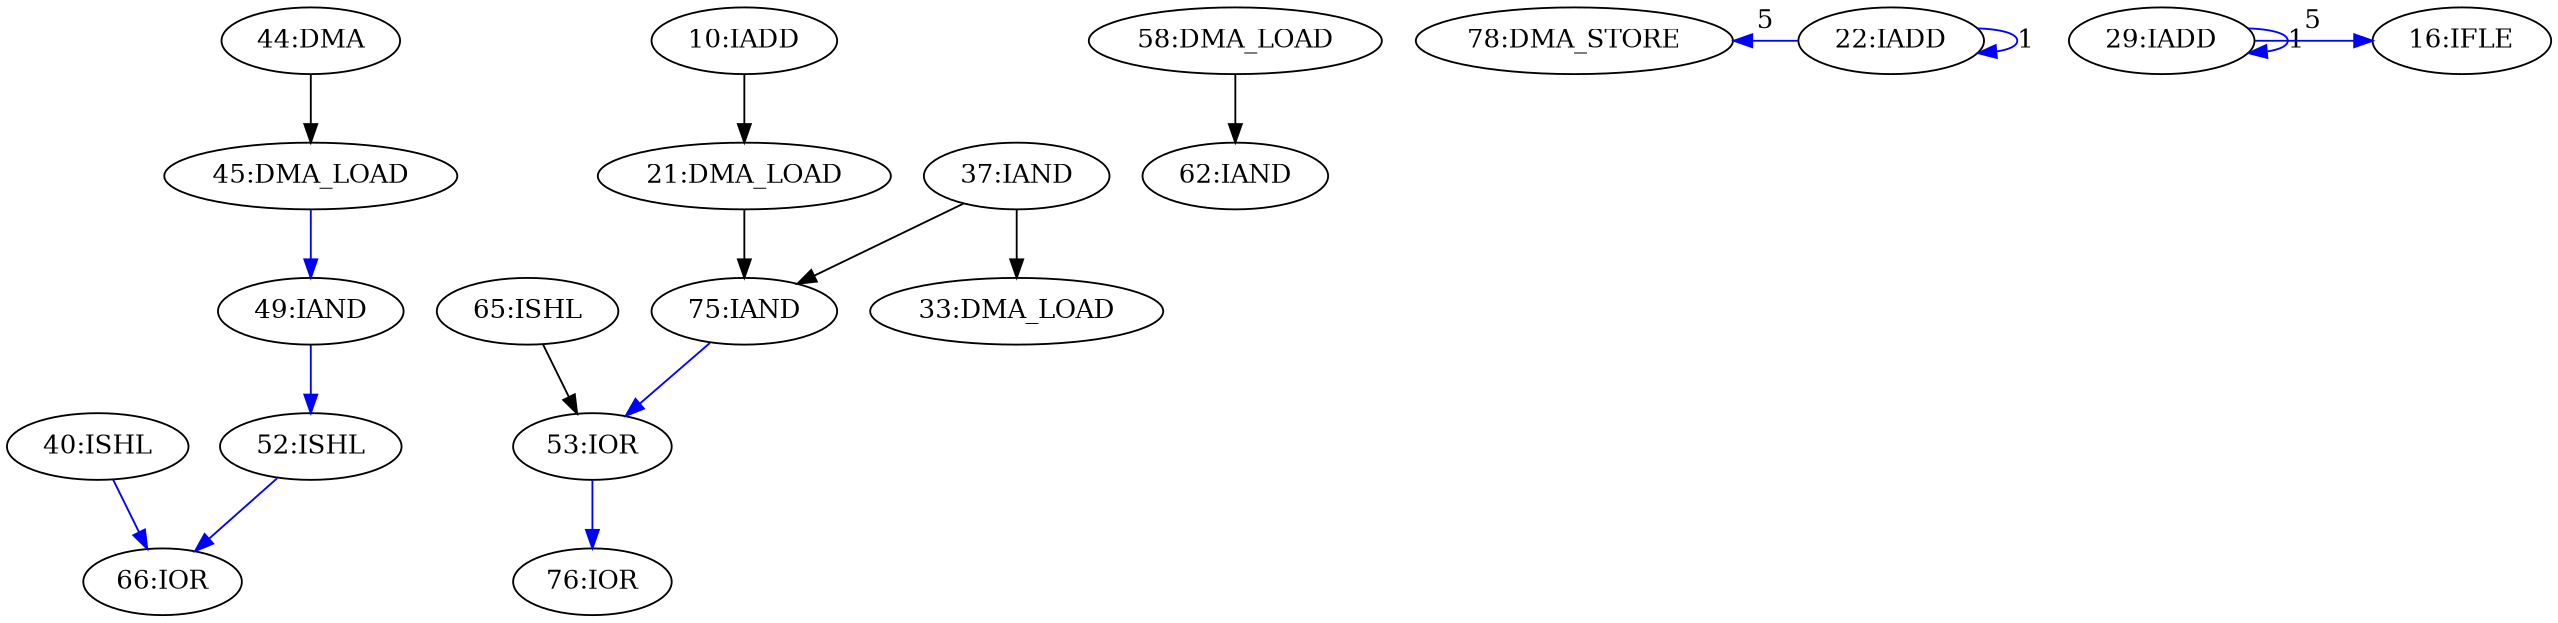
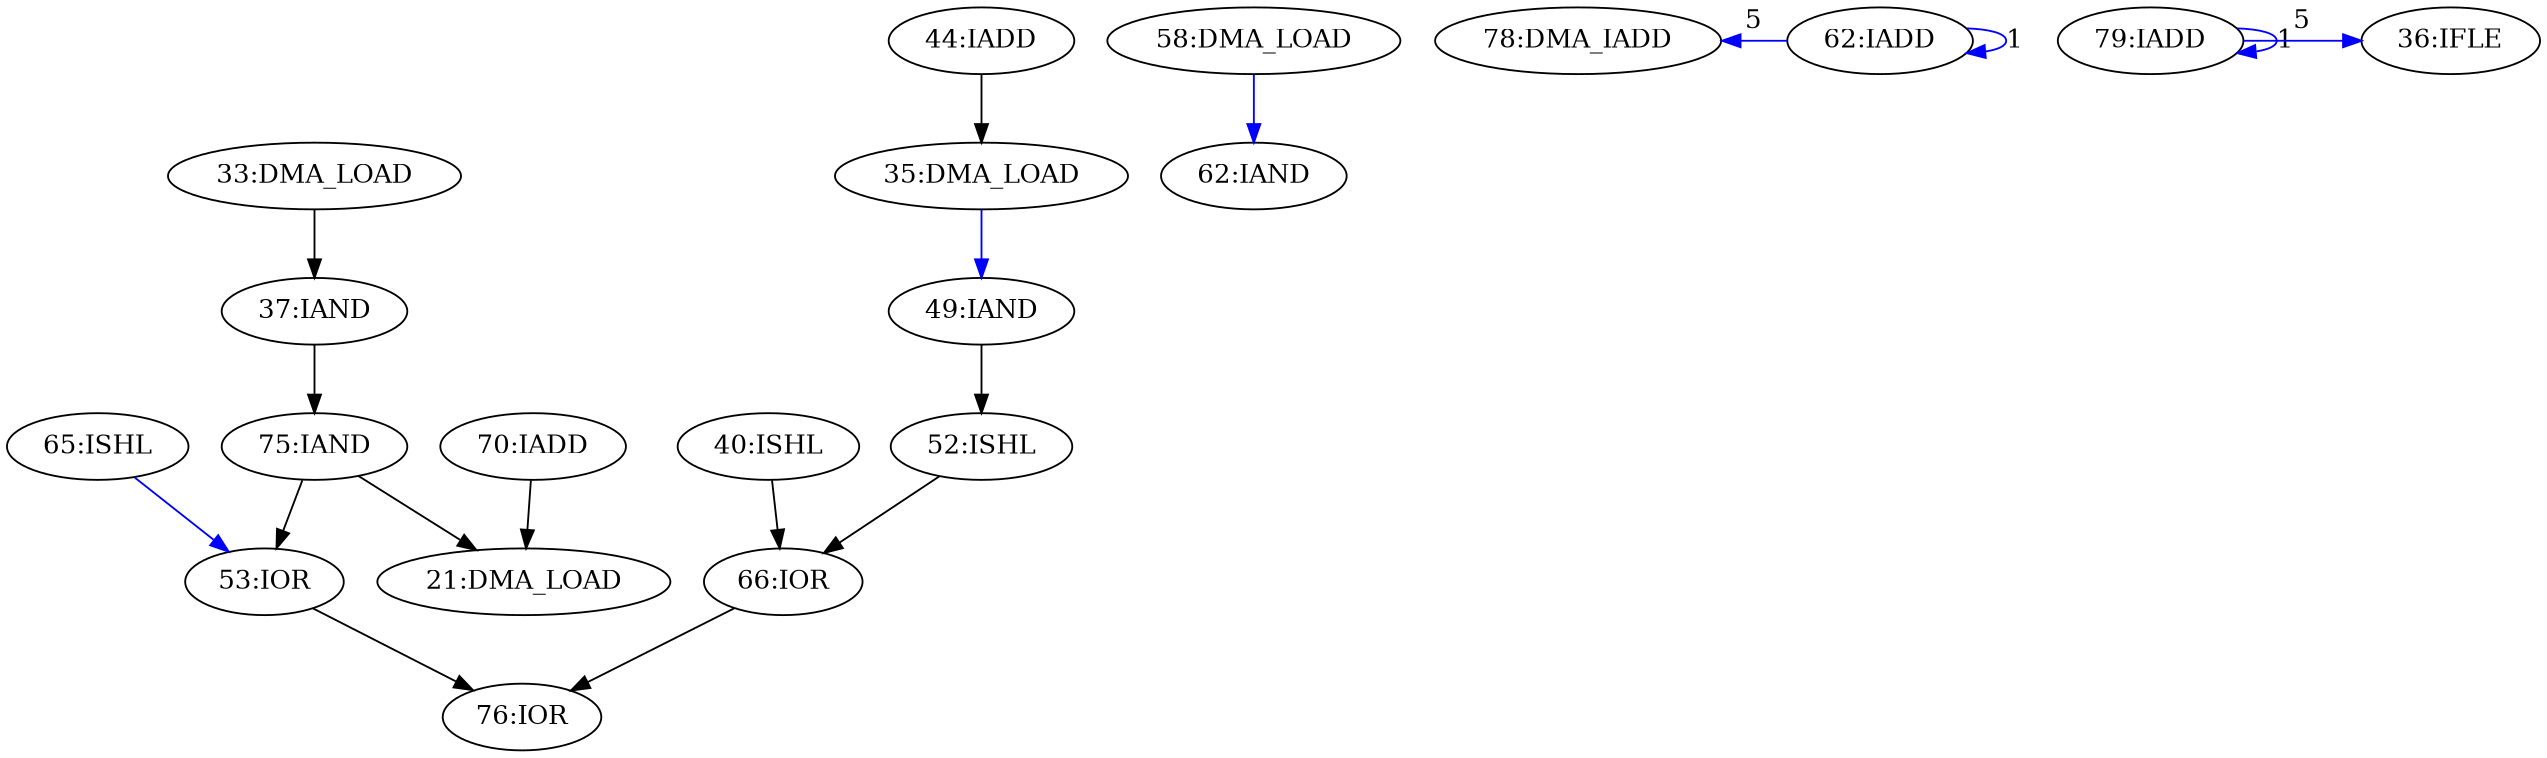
node "44:DMA": label "44:DMA" -> "44:IADD"
node "10:IADD": label "10:IADD" -> "70:IADD"
node "78:DMA_STORE": label "78:DMA_STORE" -> "78:DMA_IADD"
node "22:IADD": label "22:IADD" -> "62:IADD"
node "29:IADD": label "29:IADD" -> "79:IADD"
node "16:IFLE": label "16:IFLE" -> "36:IFLE"
edge "58:DMA_LOAD" -> "62:IAND": color black -> blue
node "45:DMA_LOAD": label "45:DMA_LOAD" -> "35:DMA_LOAD"
edge "21:DMA_LOAD" -> "75:IAND": reversed
edge "37:IAND" -> "33:DMA_LOAD": reversed
edge "49:IAND" -> "52:ISHL": color blue -> black
edge "65:ISHL" -> "53:IOR": color black -> blue
edge "75:IAND" -> "53:IOR": color blue -> black
edge "53:IOR" -> "76:IOR": color blue -> black
edge "40:ISHL" -> "66:IOR": color blue -> black
edge "52:ISHL" -> "66:IOR": color blue -> black
edge "66:IOR" -> "76:IOR": added
